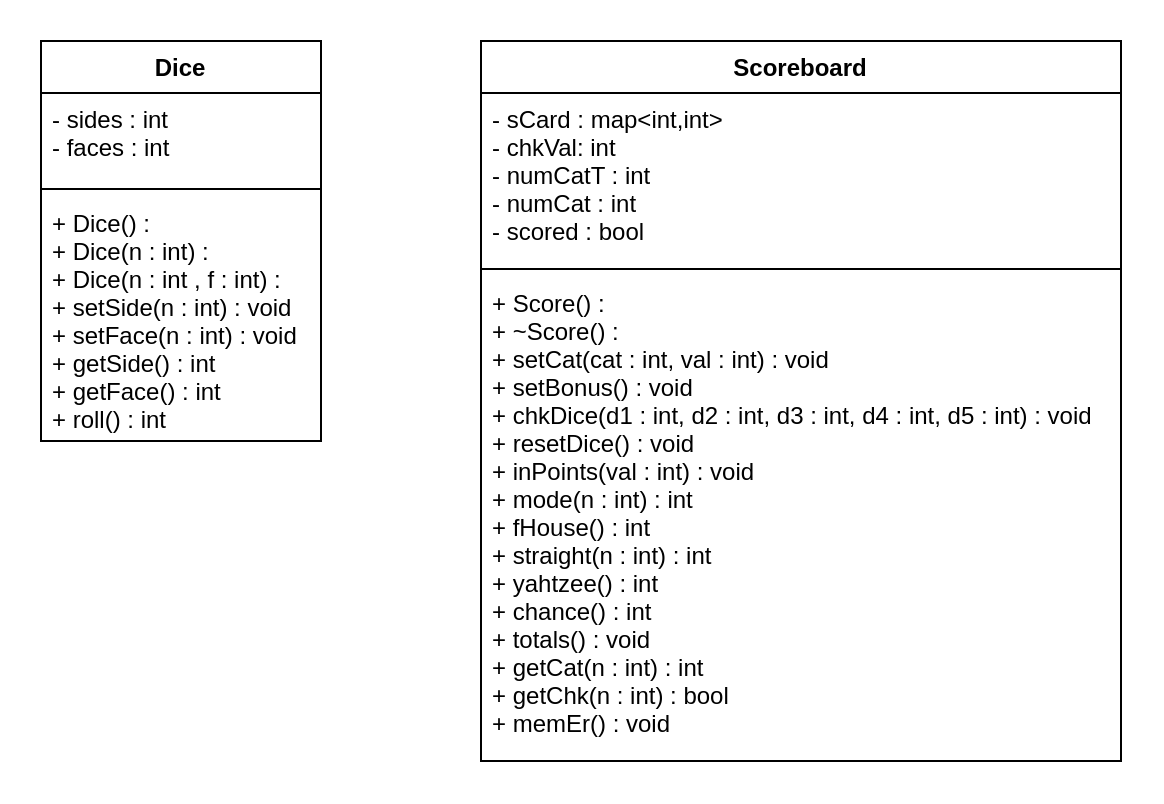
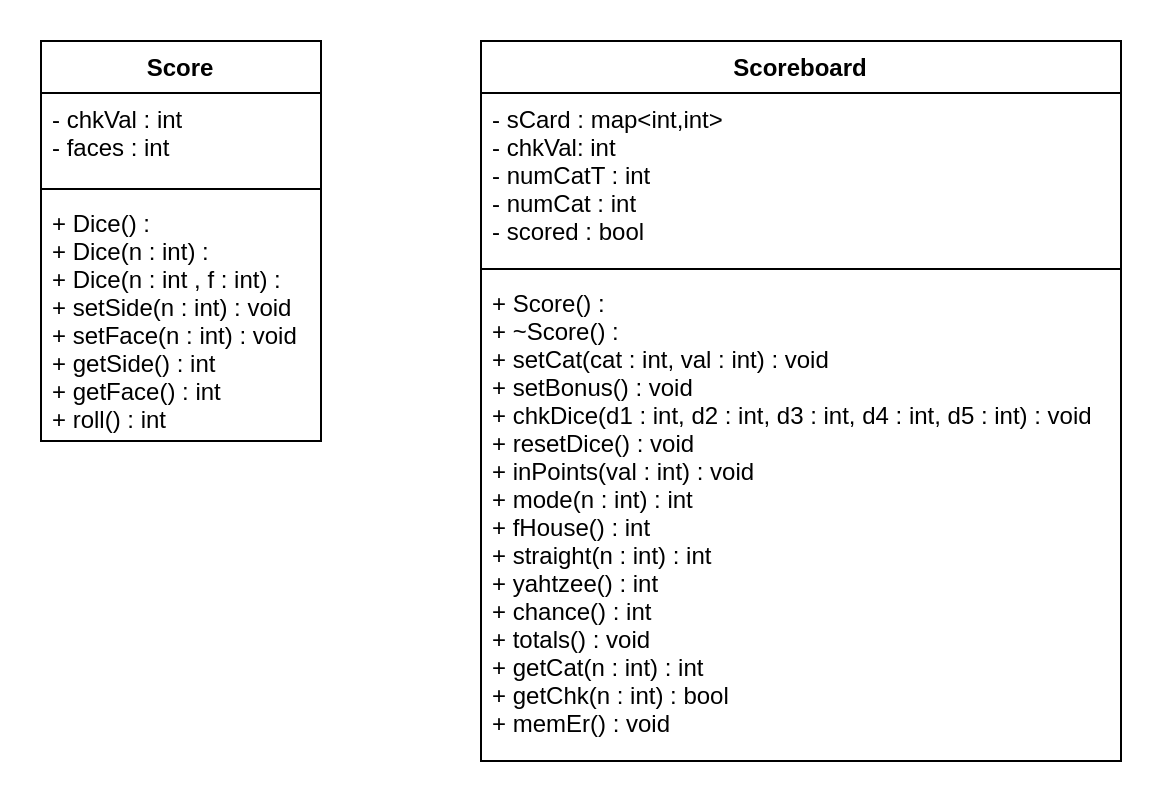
node "Dice": label "Dice" -> "Score"
node "- sides : int - faces : int": label "- sides : int - faces : int" -> "- chkVal : int - faces : int"
